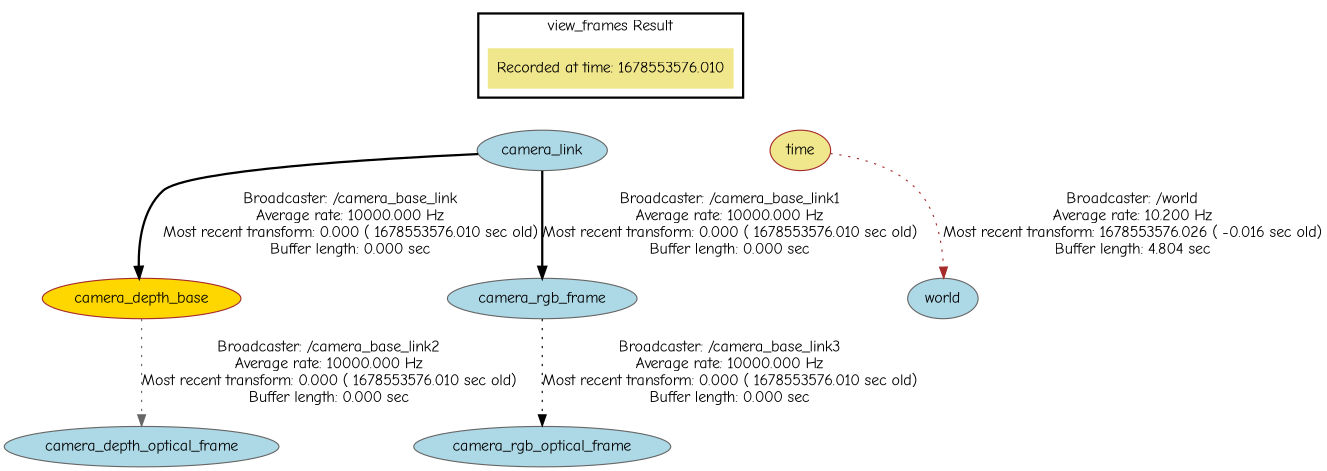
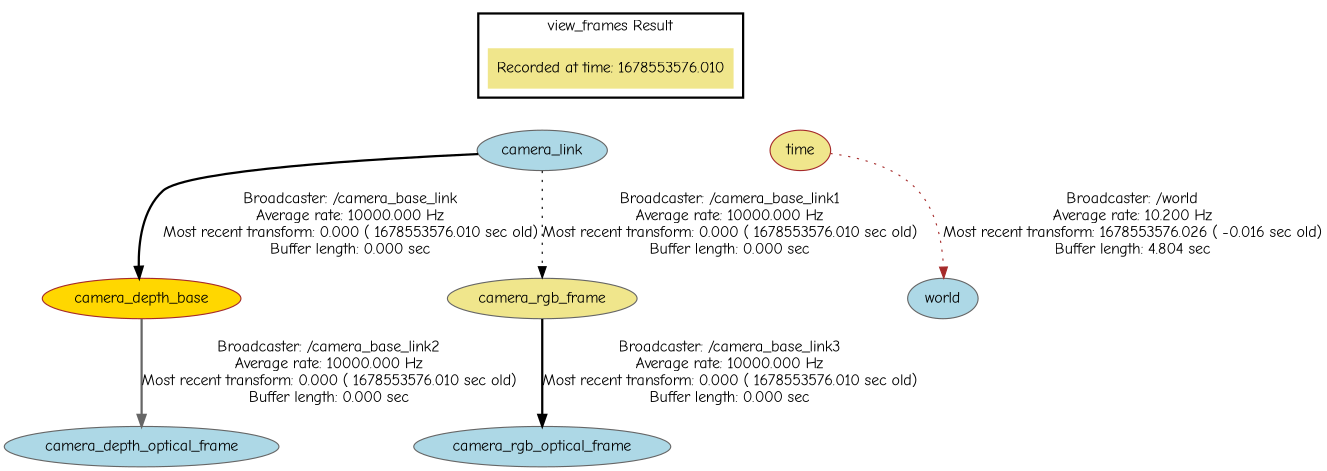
edge "camera_link" -> "camera_rgb_frame": style bold -> dotted
node "camera_rgb_frame": fillcolor lightblue -> khaki
edge "camera_depth_base" -> "camera_depth_optical_frame": style dotted -> bold
edge "camera_rgb_frame" -> "camera_rgb_optical_frame": style dotted -> bold
